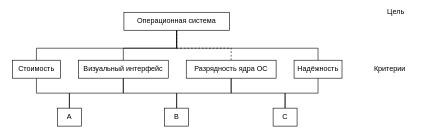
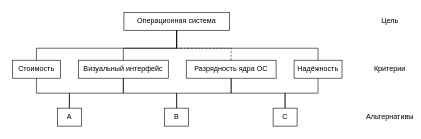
node "Цель": moved (396, 12) -> (390, 21)
node "Альтернативы": added
